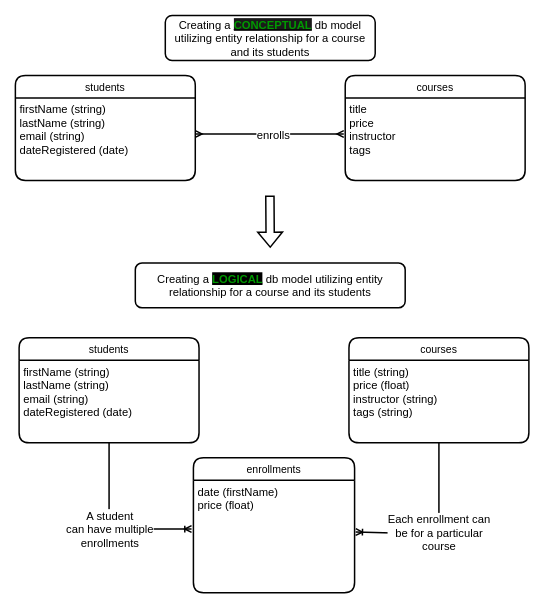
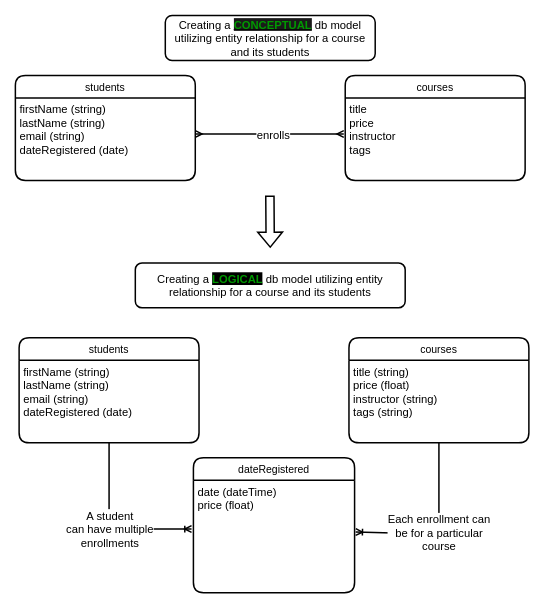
node "enrollments": label "enrollments" -> "dateRegistered"
node "date (firstName) price (float)": label "date (firstName) price (float)" -> "date (dateTime) price (float)"
